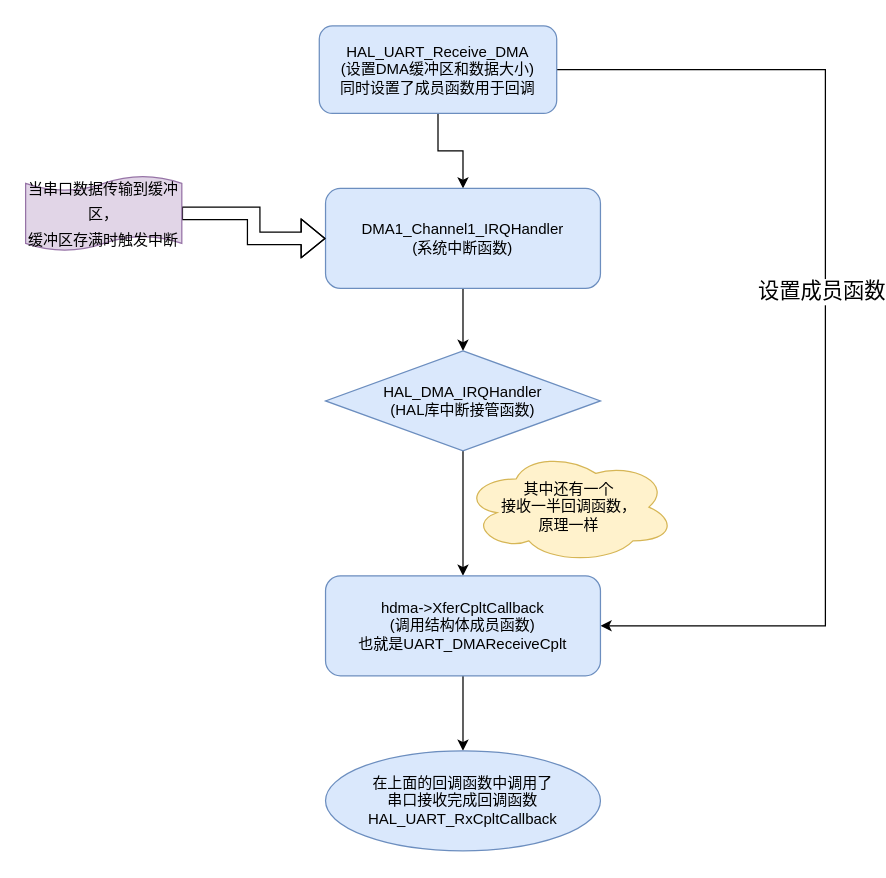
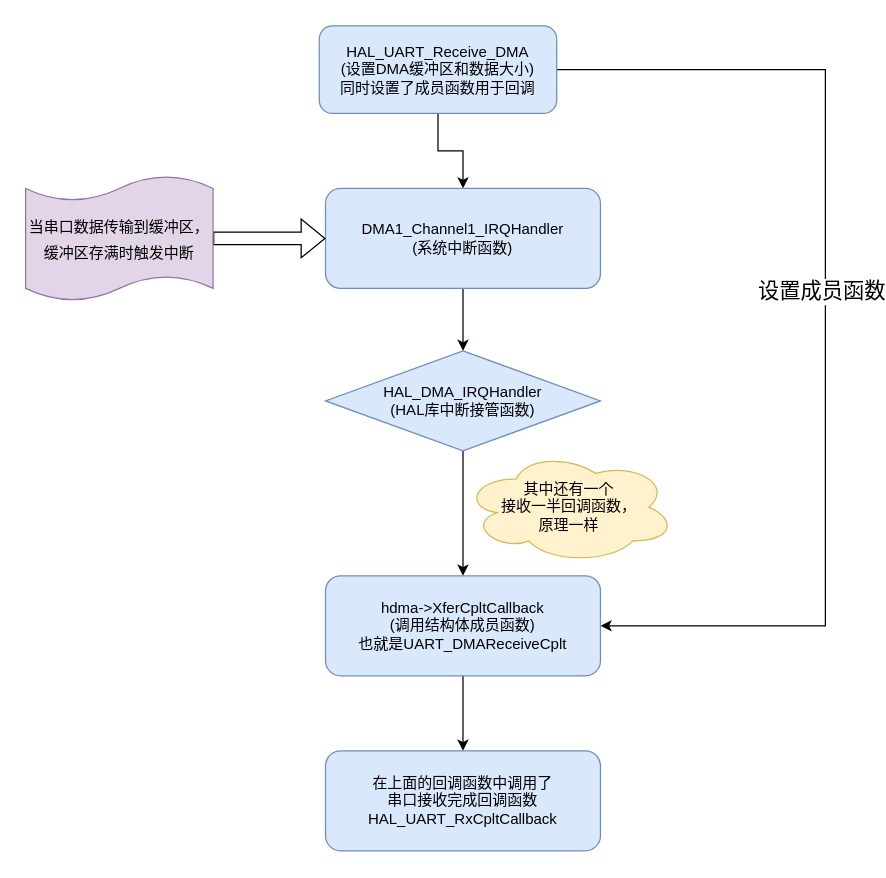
node "当串口数据传输到缓冲区， 缓冲区存满时触发中断": size 156x75 -> 188x125
node "在上面的回调函数中调用了 串口接收完成回调函数 HAL_UART_RxCpltCallback": shape ellipse -> rounded rectangle
